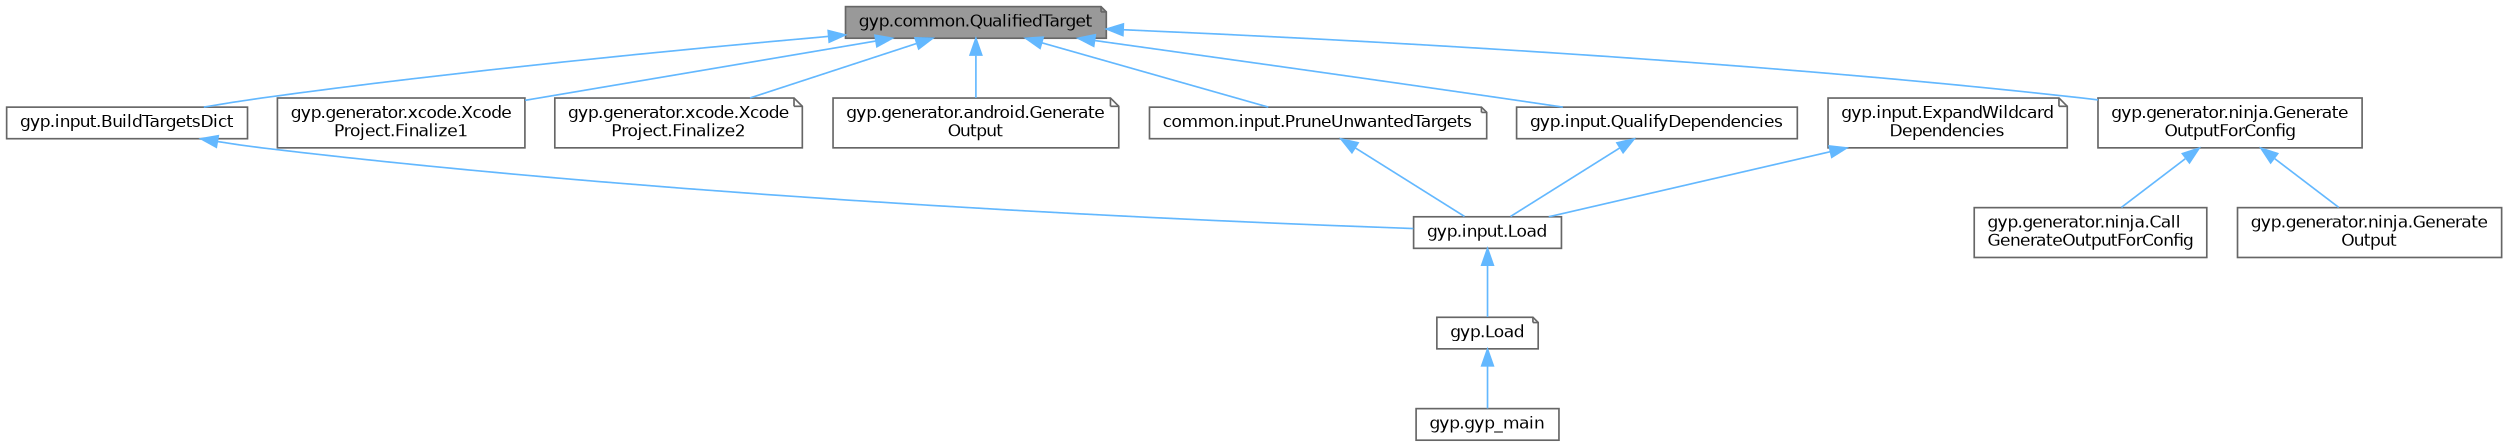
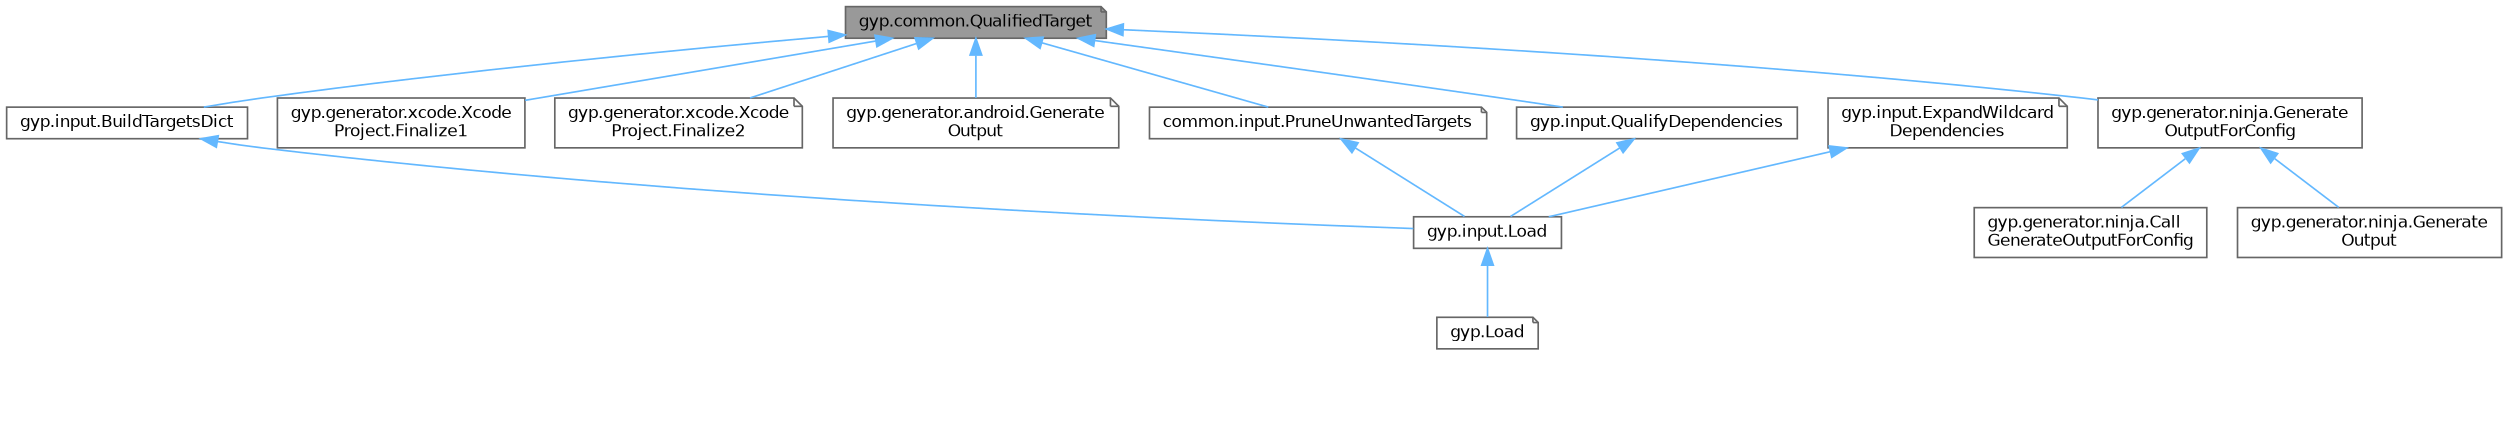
node "gyp.gyp_main": removed
